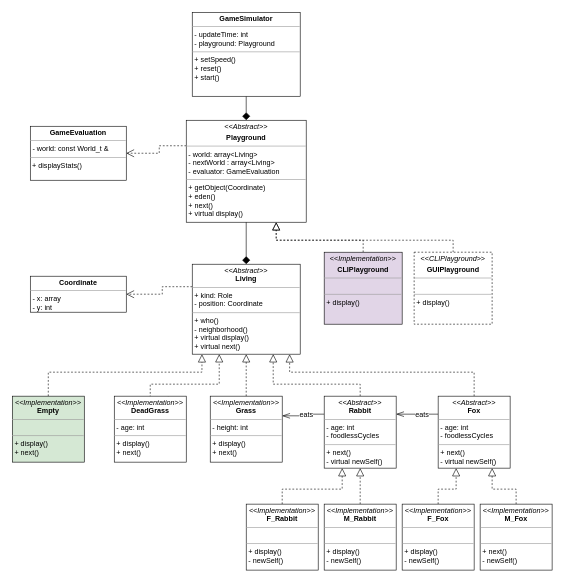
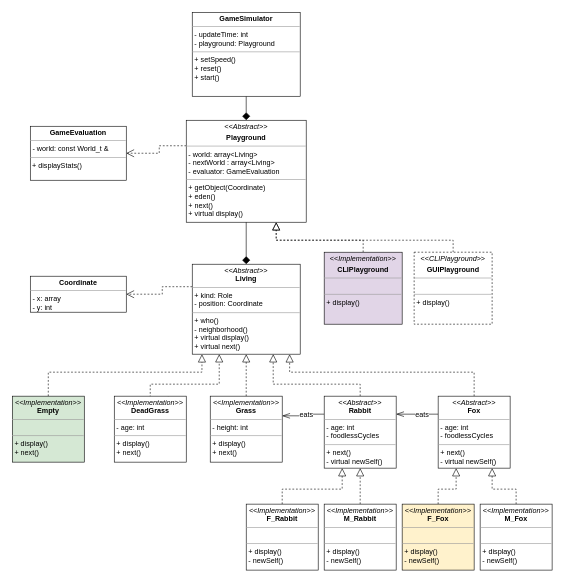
node "<<Implementation>> M_Fox + next() - newSelf()": label "<<Implementation>> M_Fox + next() - newSelf()" -> "<<Implementation>> M_Fox + display() - newSelf()"
node "<<Implementation>> F_Fox + display() - newSelf()": fillcolor #ffffff -> #fff2cc
